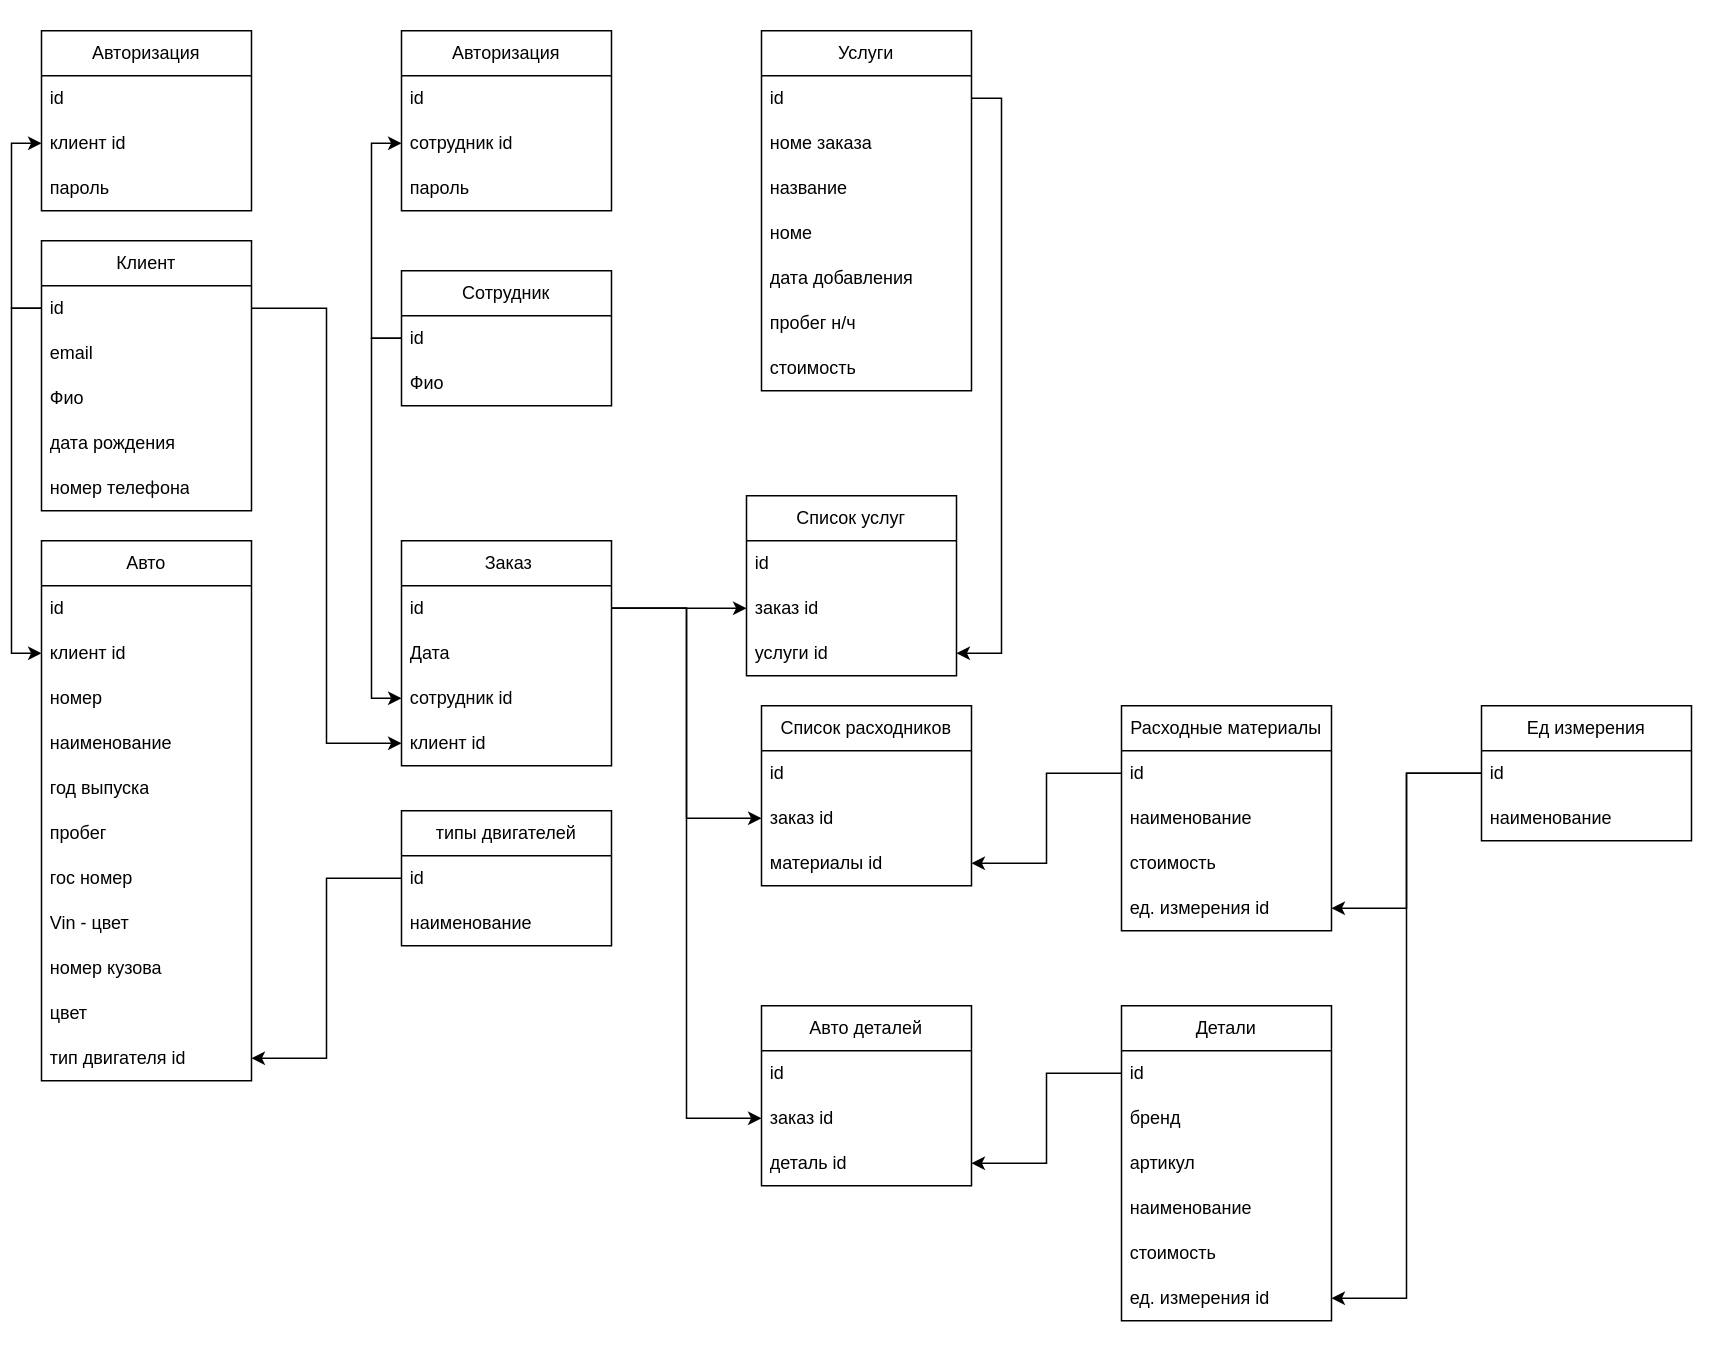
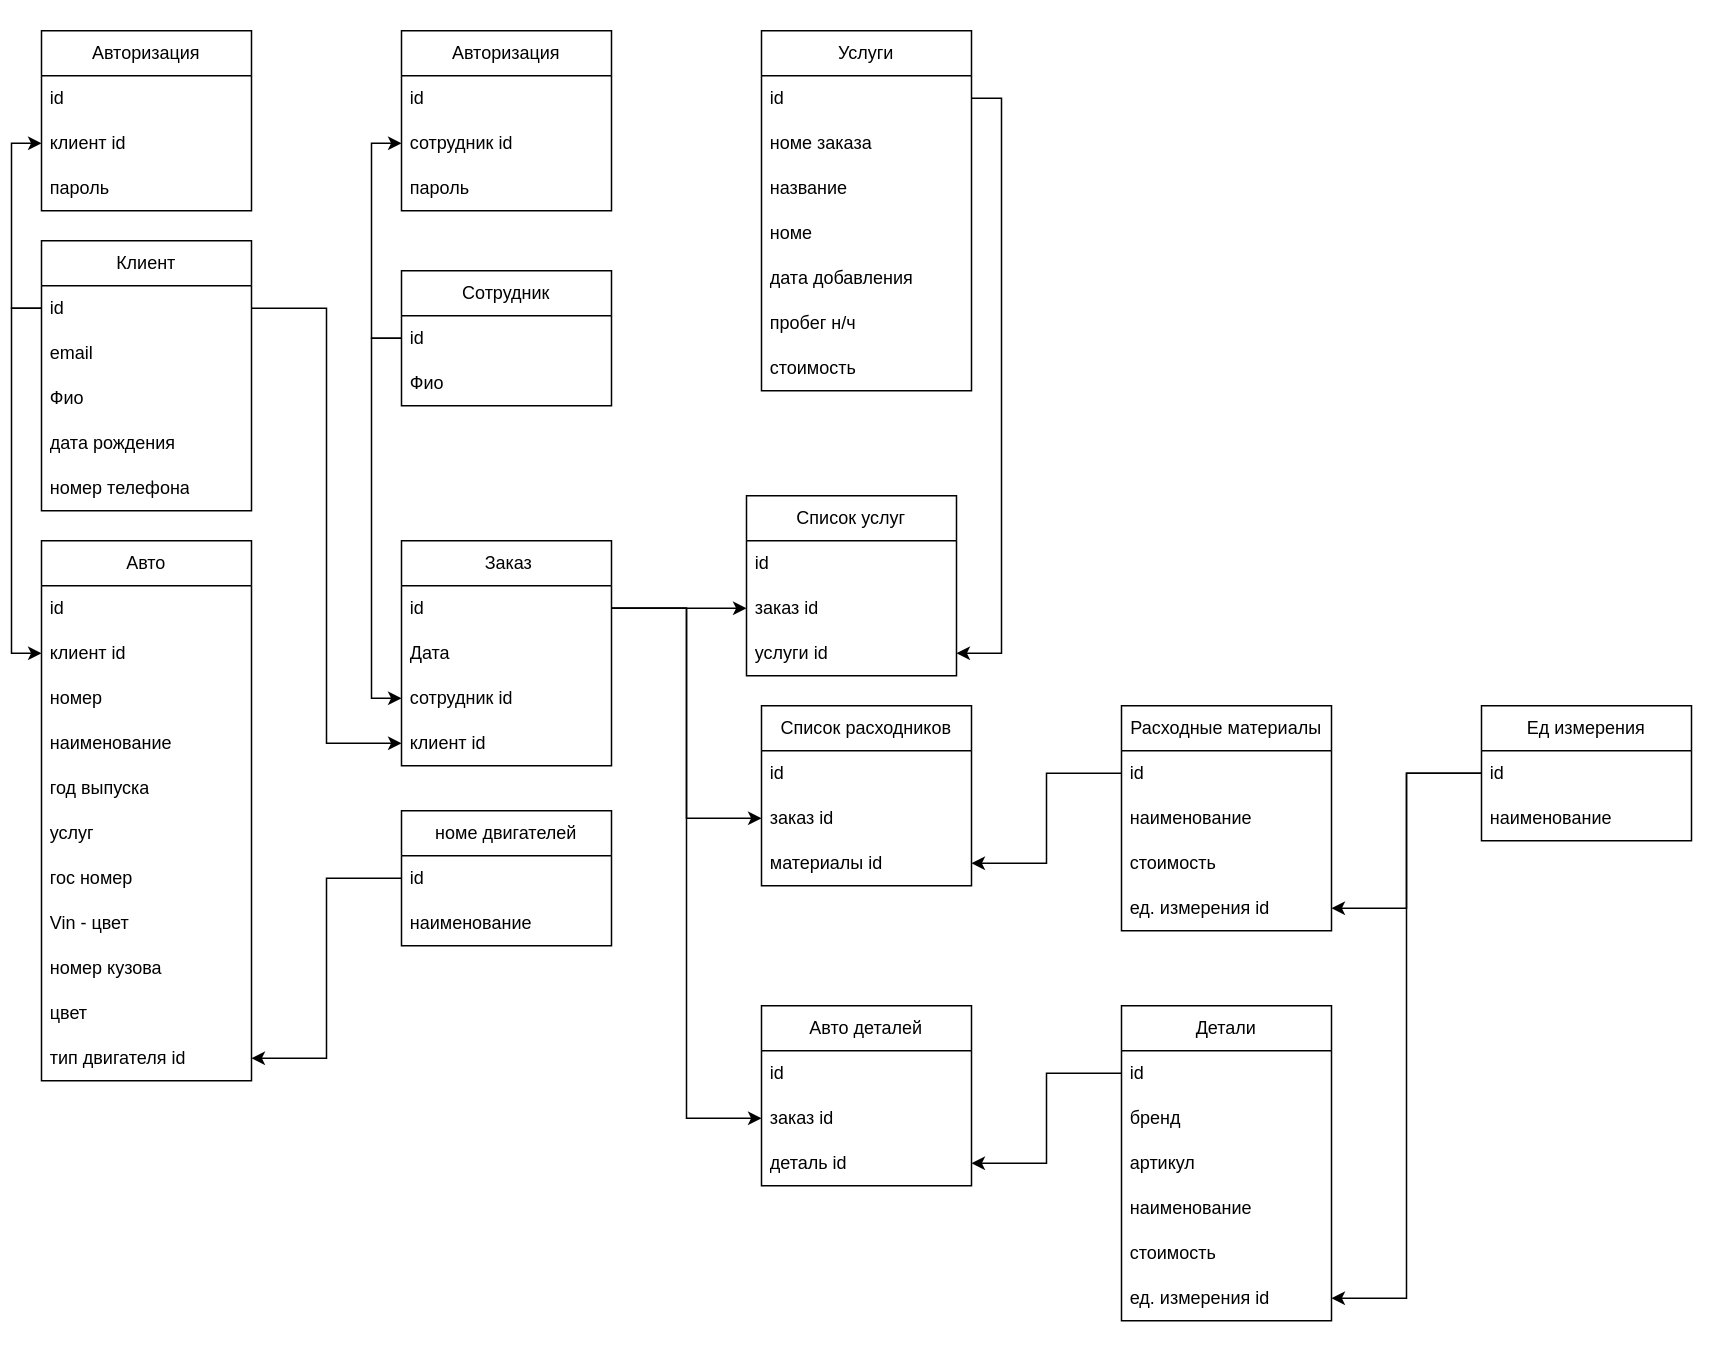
node "пробег": label "пробег" -> "услуг"
node "типы двигателей": label "типы двигателей" -> "номе двигателей"
